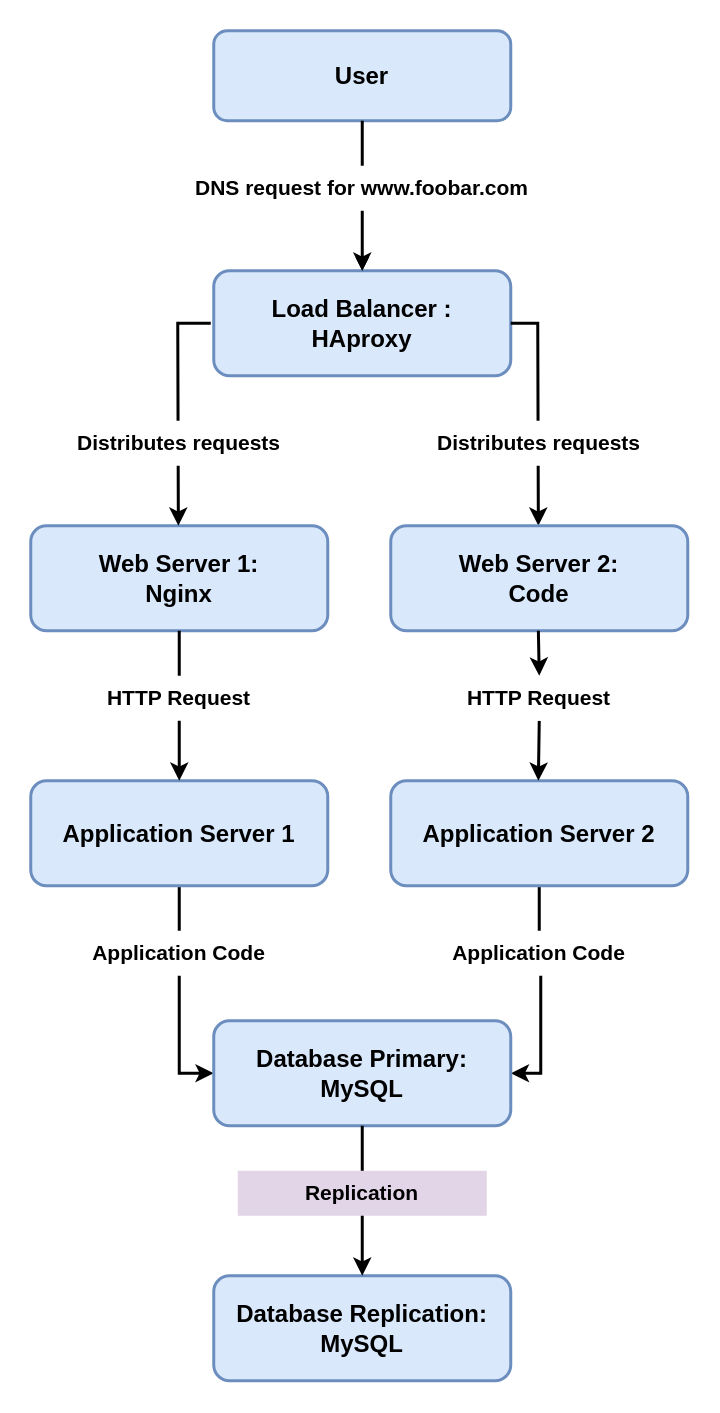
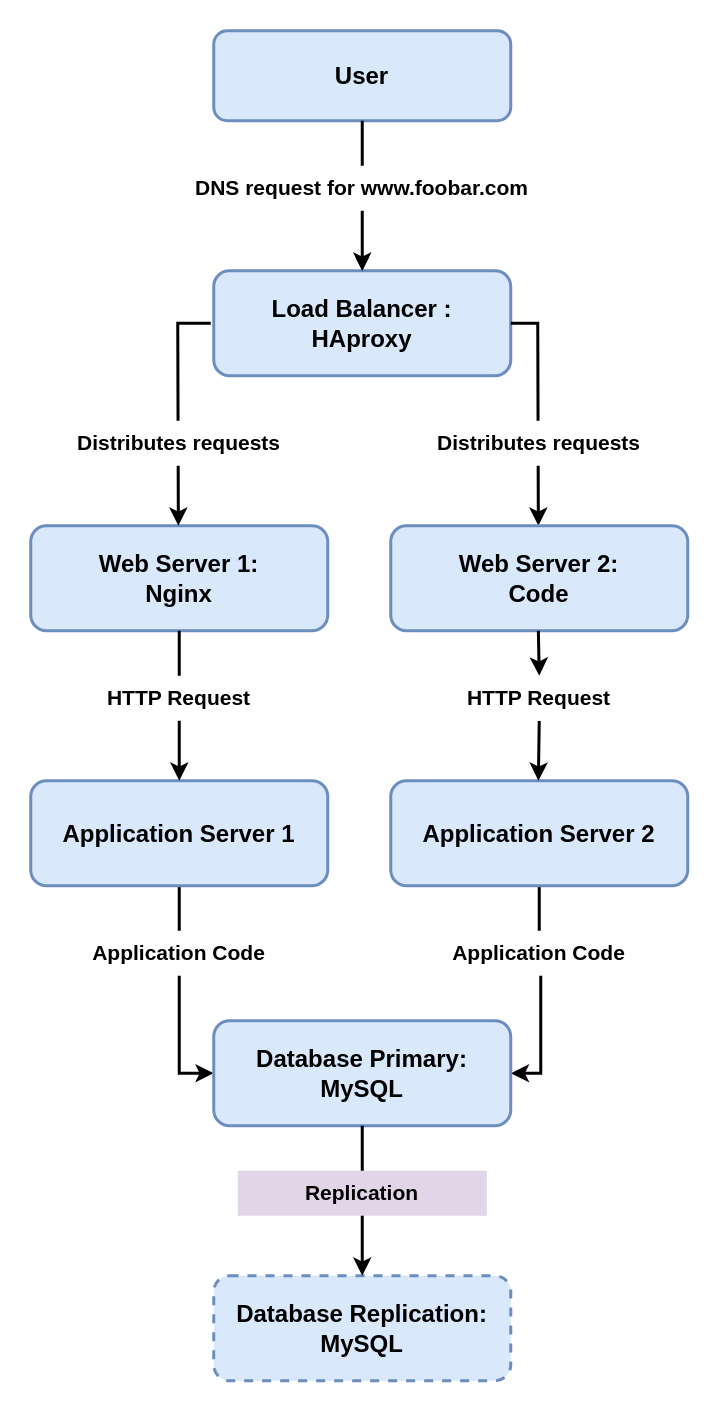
node "Database Replication: MySQL": style solid -> dashed
